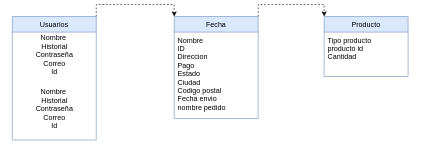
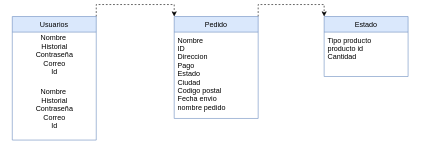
node "Fecha": label "Fecha" -> "Pedido"
node "Producto": label "Producto" -> "Estado"
